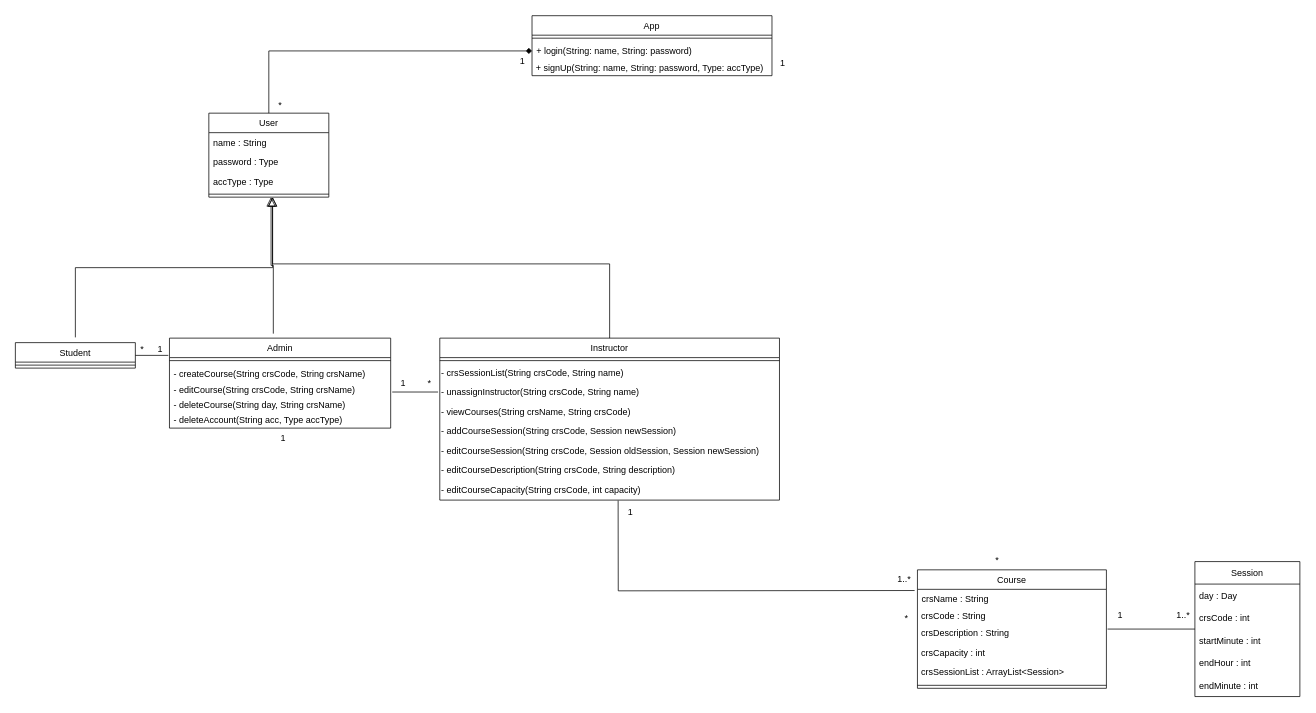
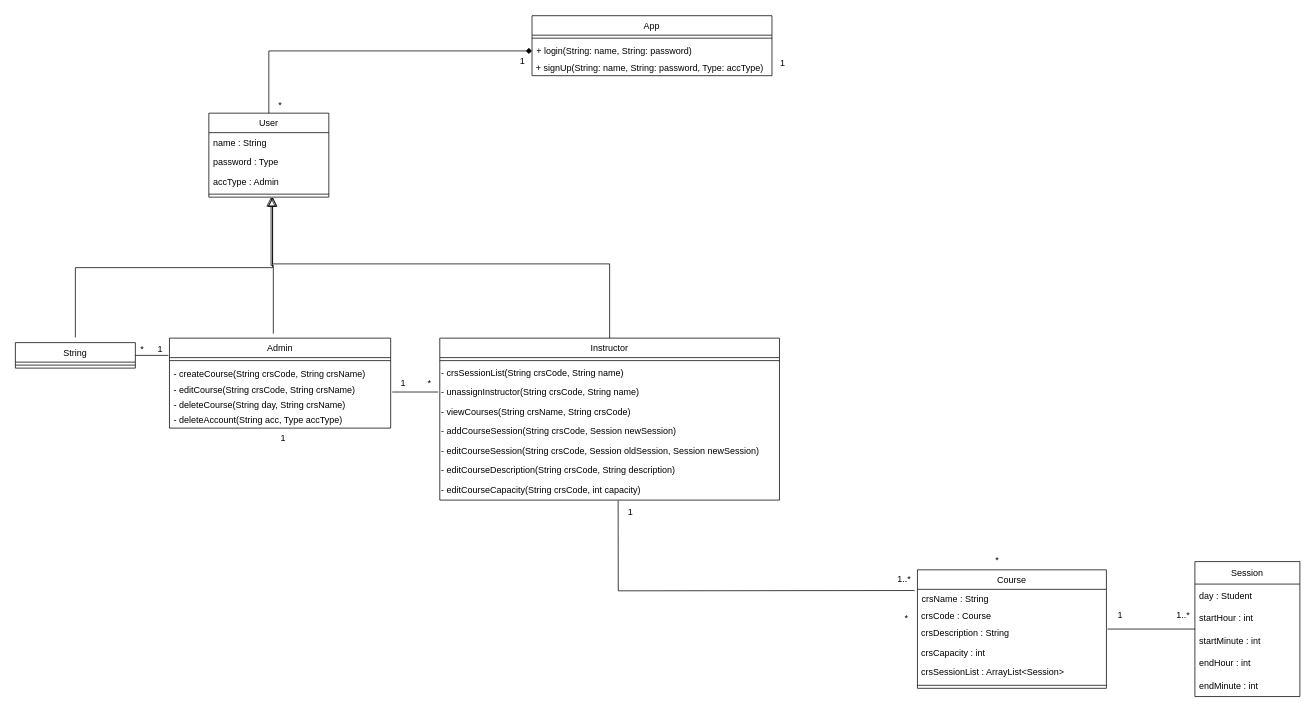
node "accType : Type": label "accType : Type" -> "accType : Admin"
node "Student": label "Student" -> "String"
node "day : Day": label "day : Day" -> "day : Student"
node "crsCode : String": label "crsCode : String" -> "crsCode : Course"
node "crsCode : int": label "crsCode : int" -> "startHour : int"
